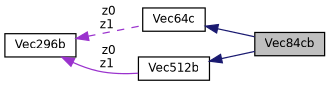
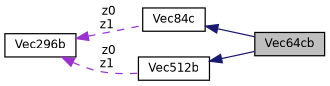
node "Vec64c": label "Vec64c" -> "Vec84c"
node "Vec84cb": label "Vec84cb" -> "Vec64cb"
edge "Vec512b" -> "Vec296b": style solid -> dashed
